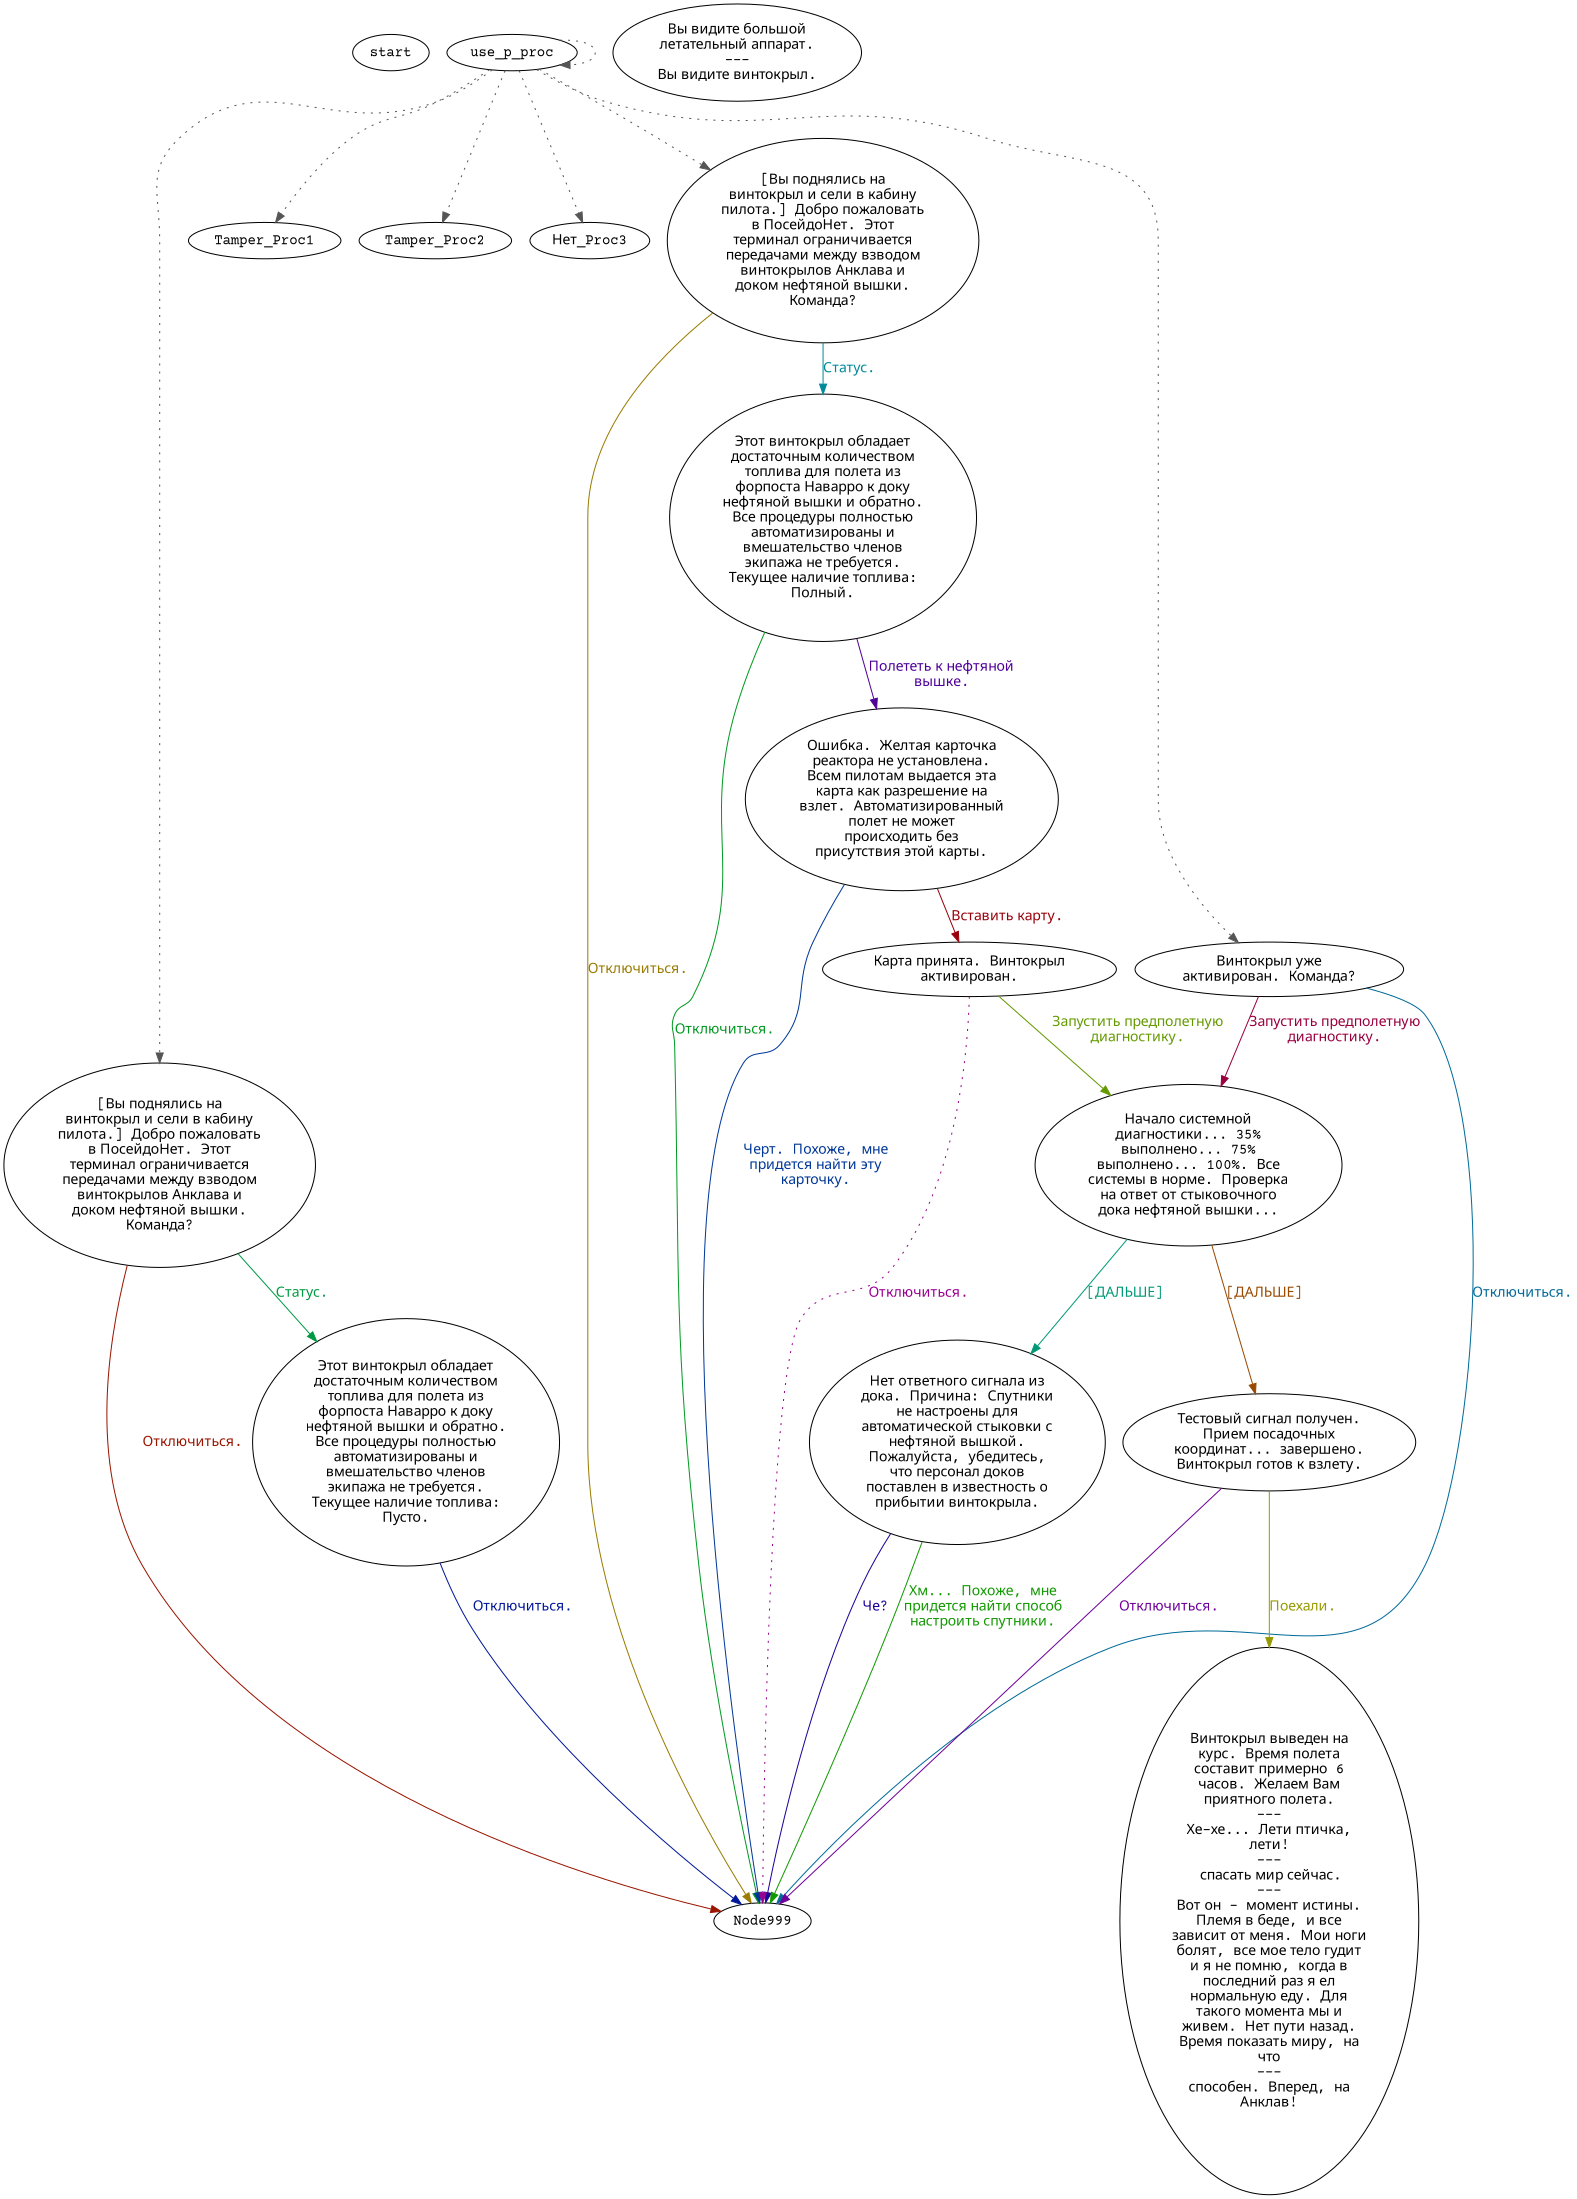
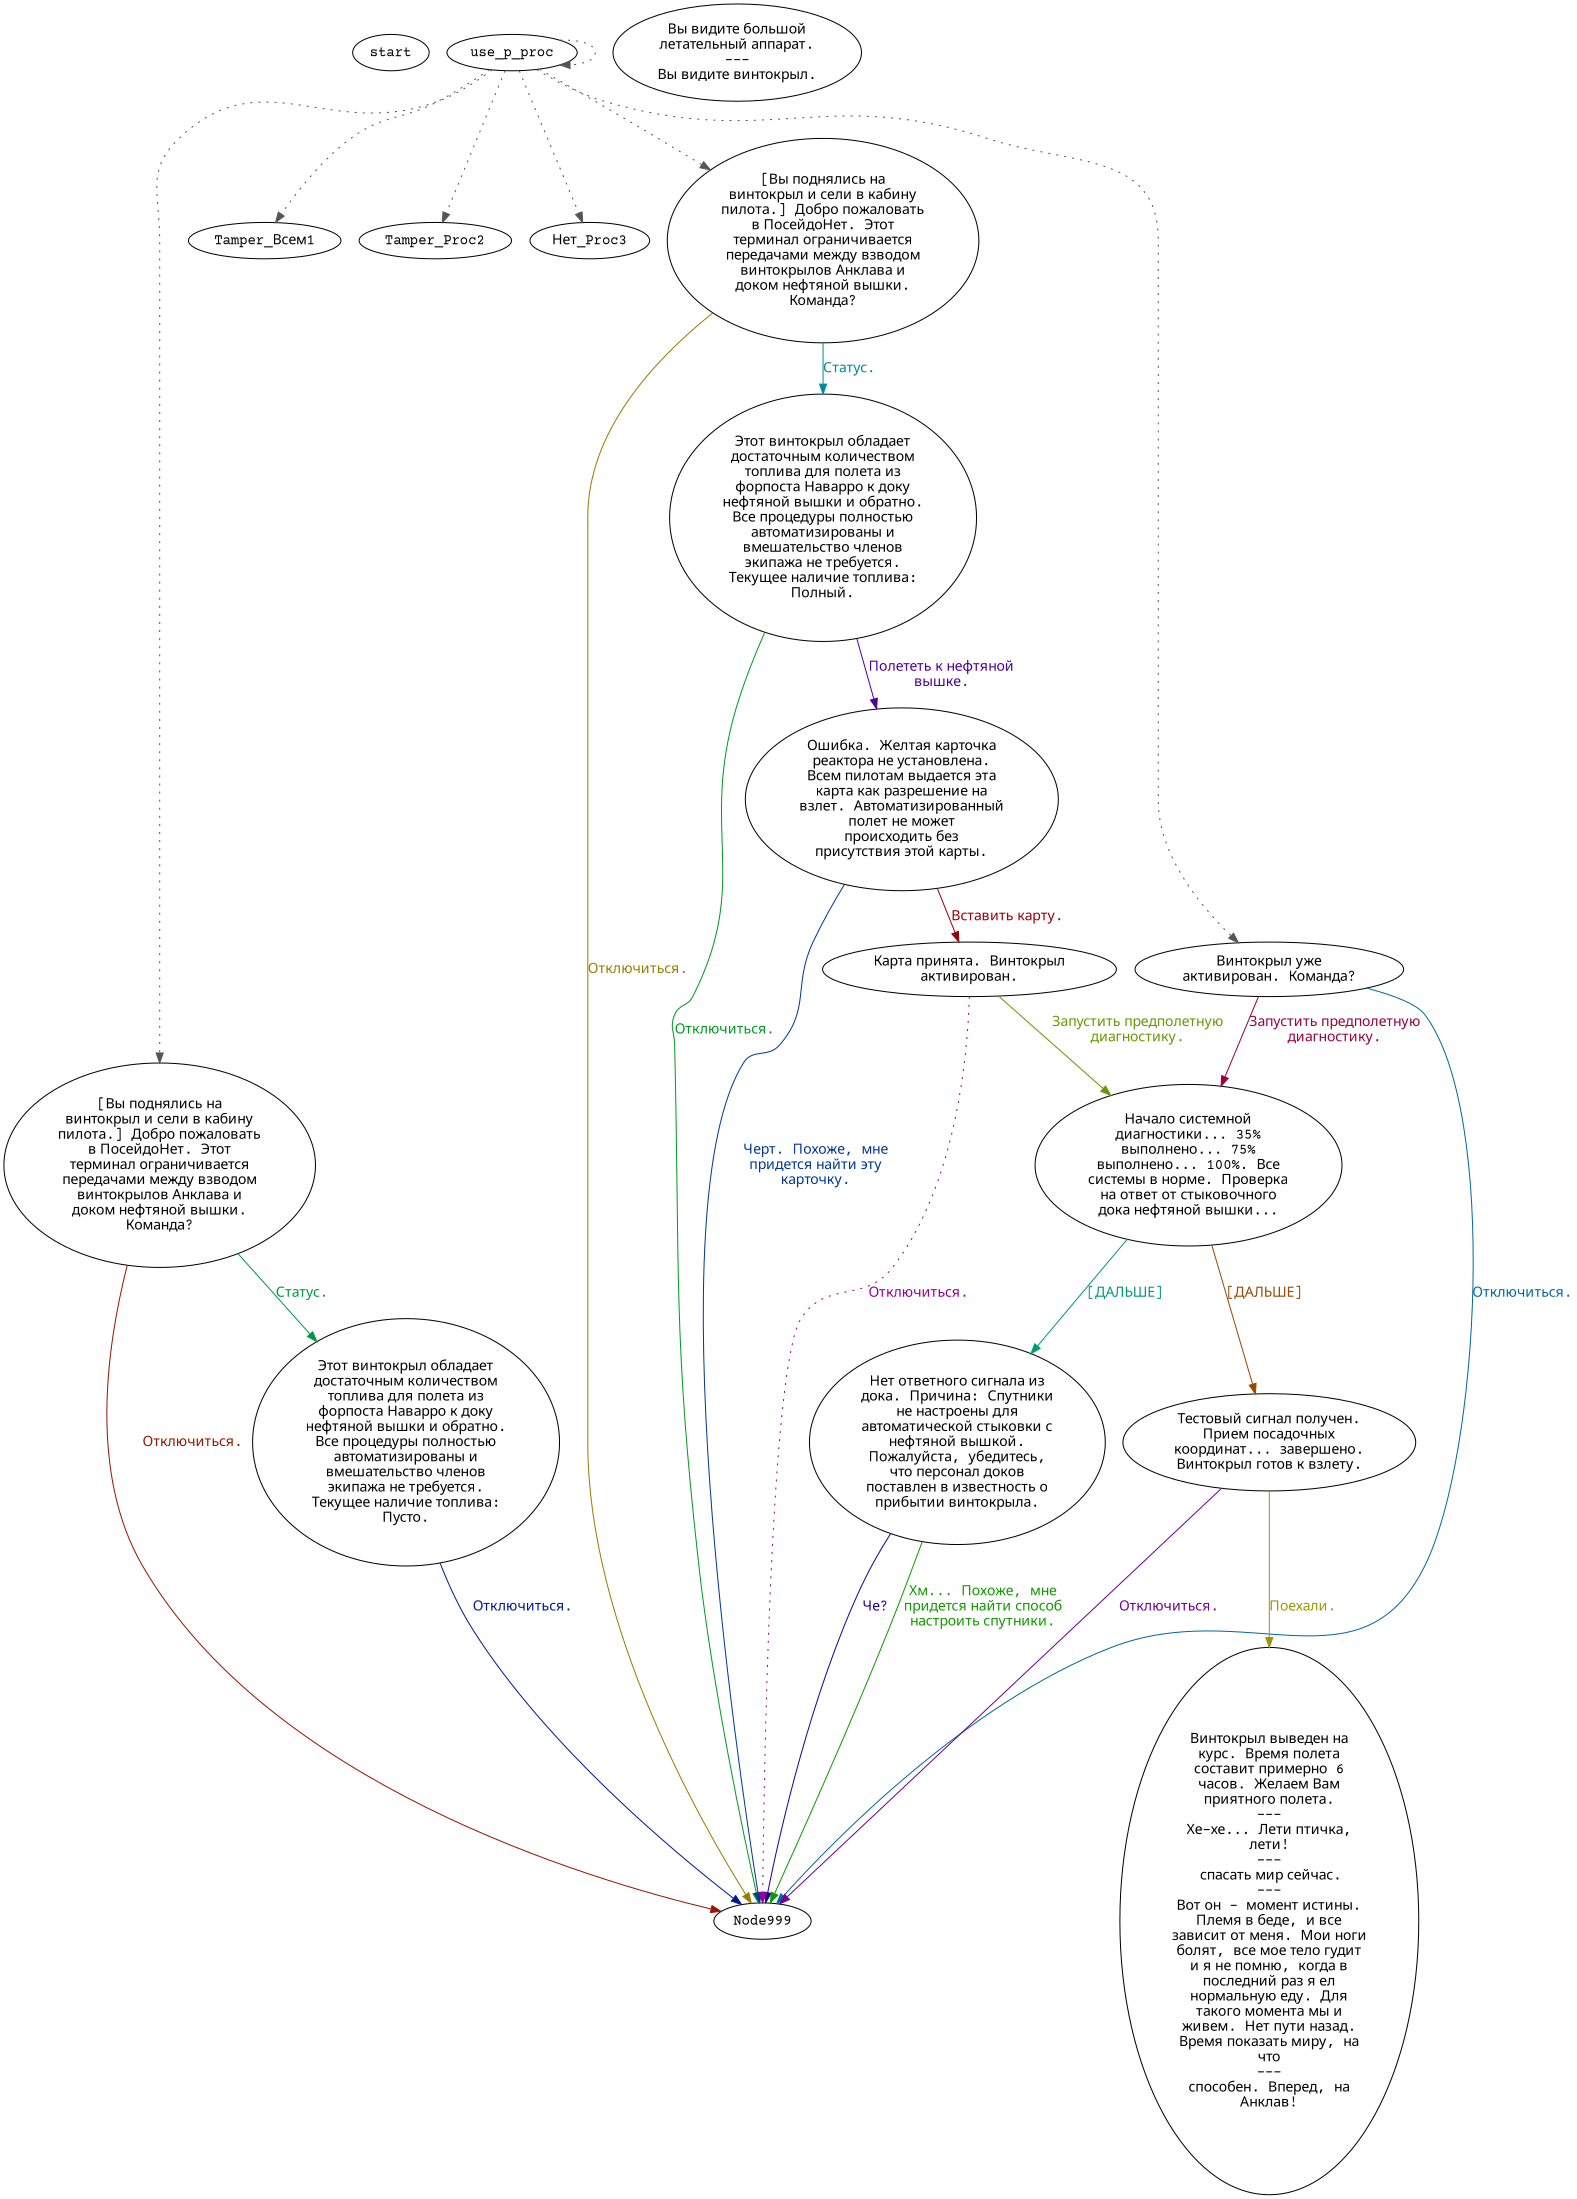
node "Tamper_Proc1": label "Tamper_Proc1" -> "Tamper_Всем1"
